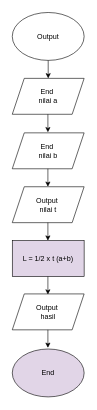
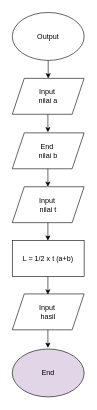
node "End nilai a": label "End nilai a" -> "Input nilai a"
node "Output nilai t": label "Output nilai t" -> "Input nilai t"
node "L = 1/2 x t (a+b)": fillcolor #e1d5e7 -> #ffffff
node "Output hasil": label "Output hasil" -> "Input hasil"
